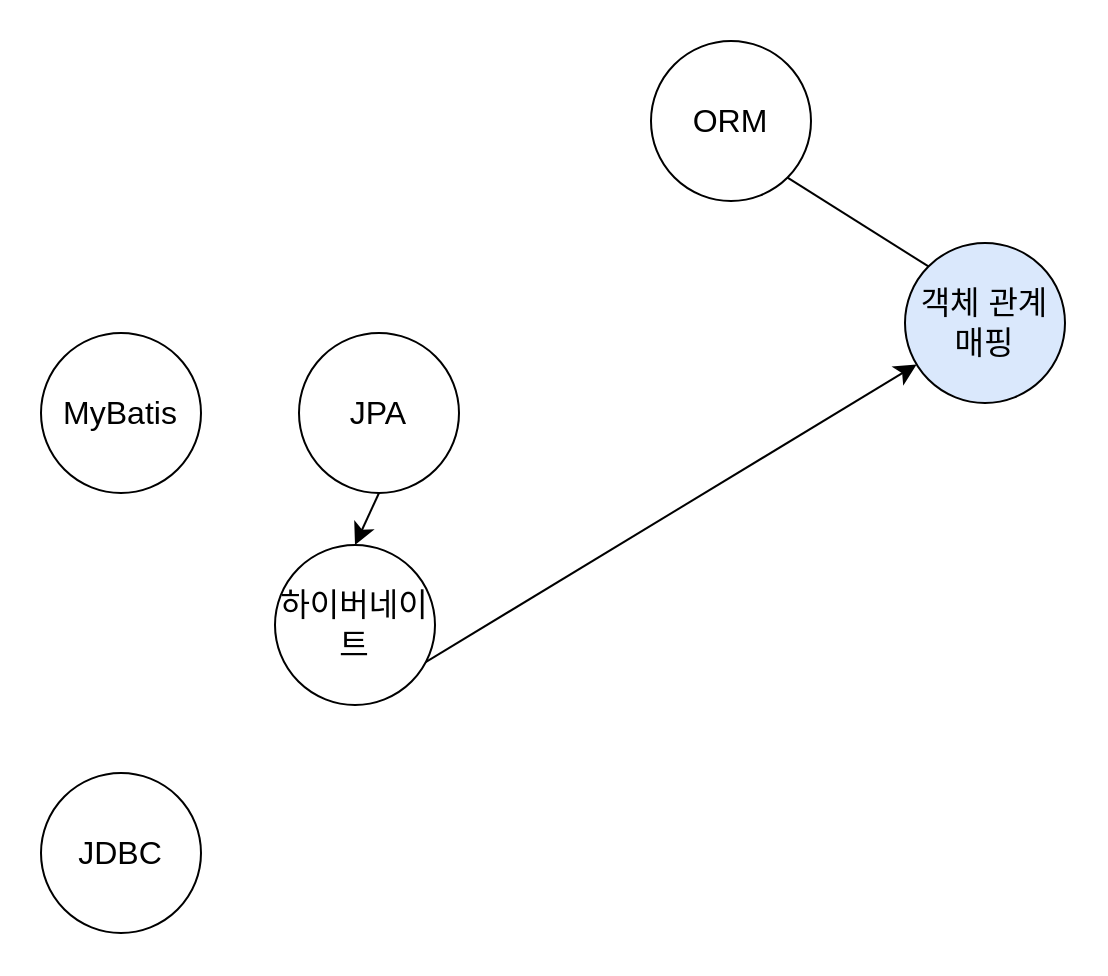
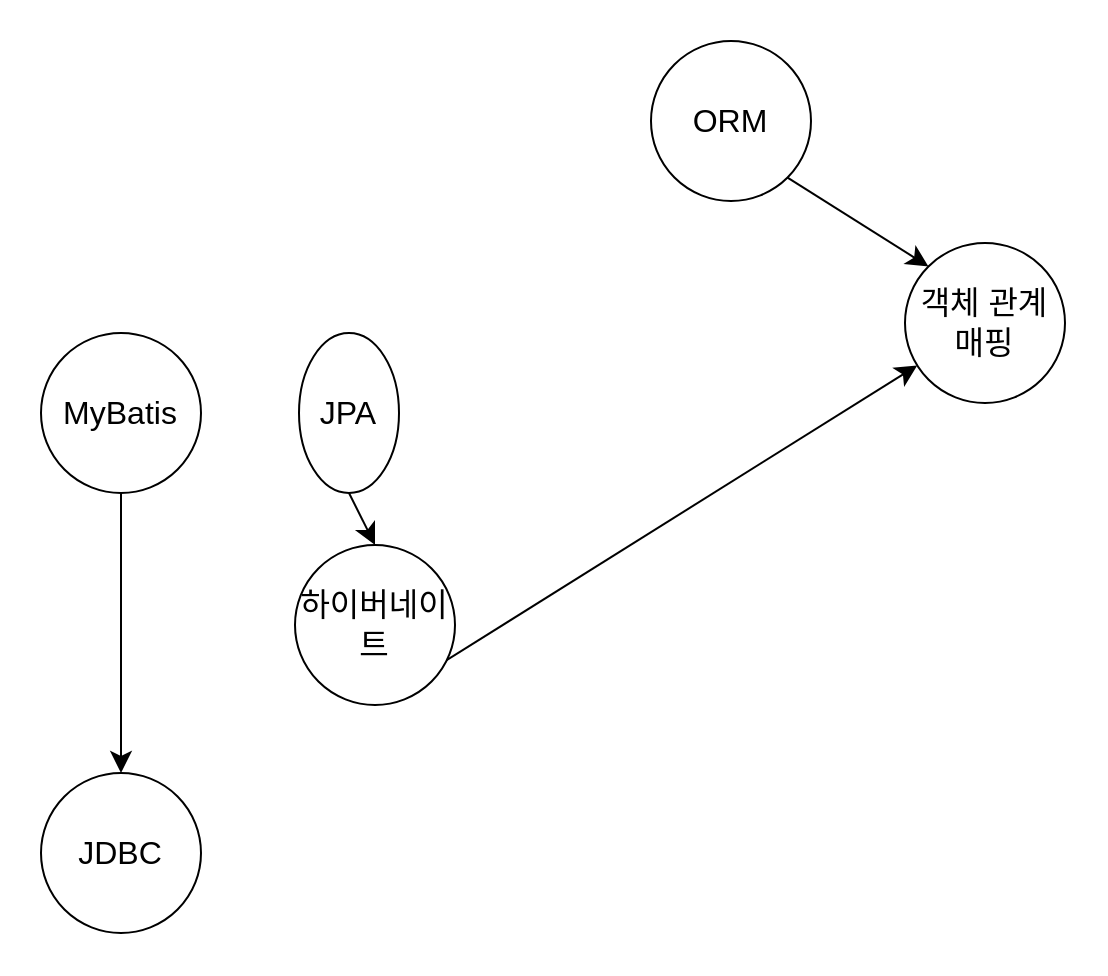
edge "ORM" -- "객체 관계 매핑": arrowhead none -> classic
node "객체 관계 매핑": fillcolor #dae8fc -> #ffffff
node "JPA": size 160x160 -> 100x160
node "하이버네이트": moved (355, 625) -> (375, 625)
edge "MyBatis" -> "JDBC": added
